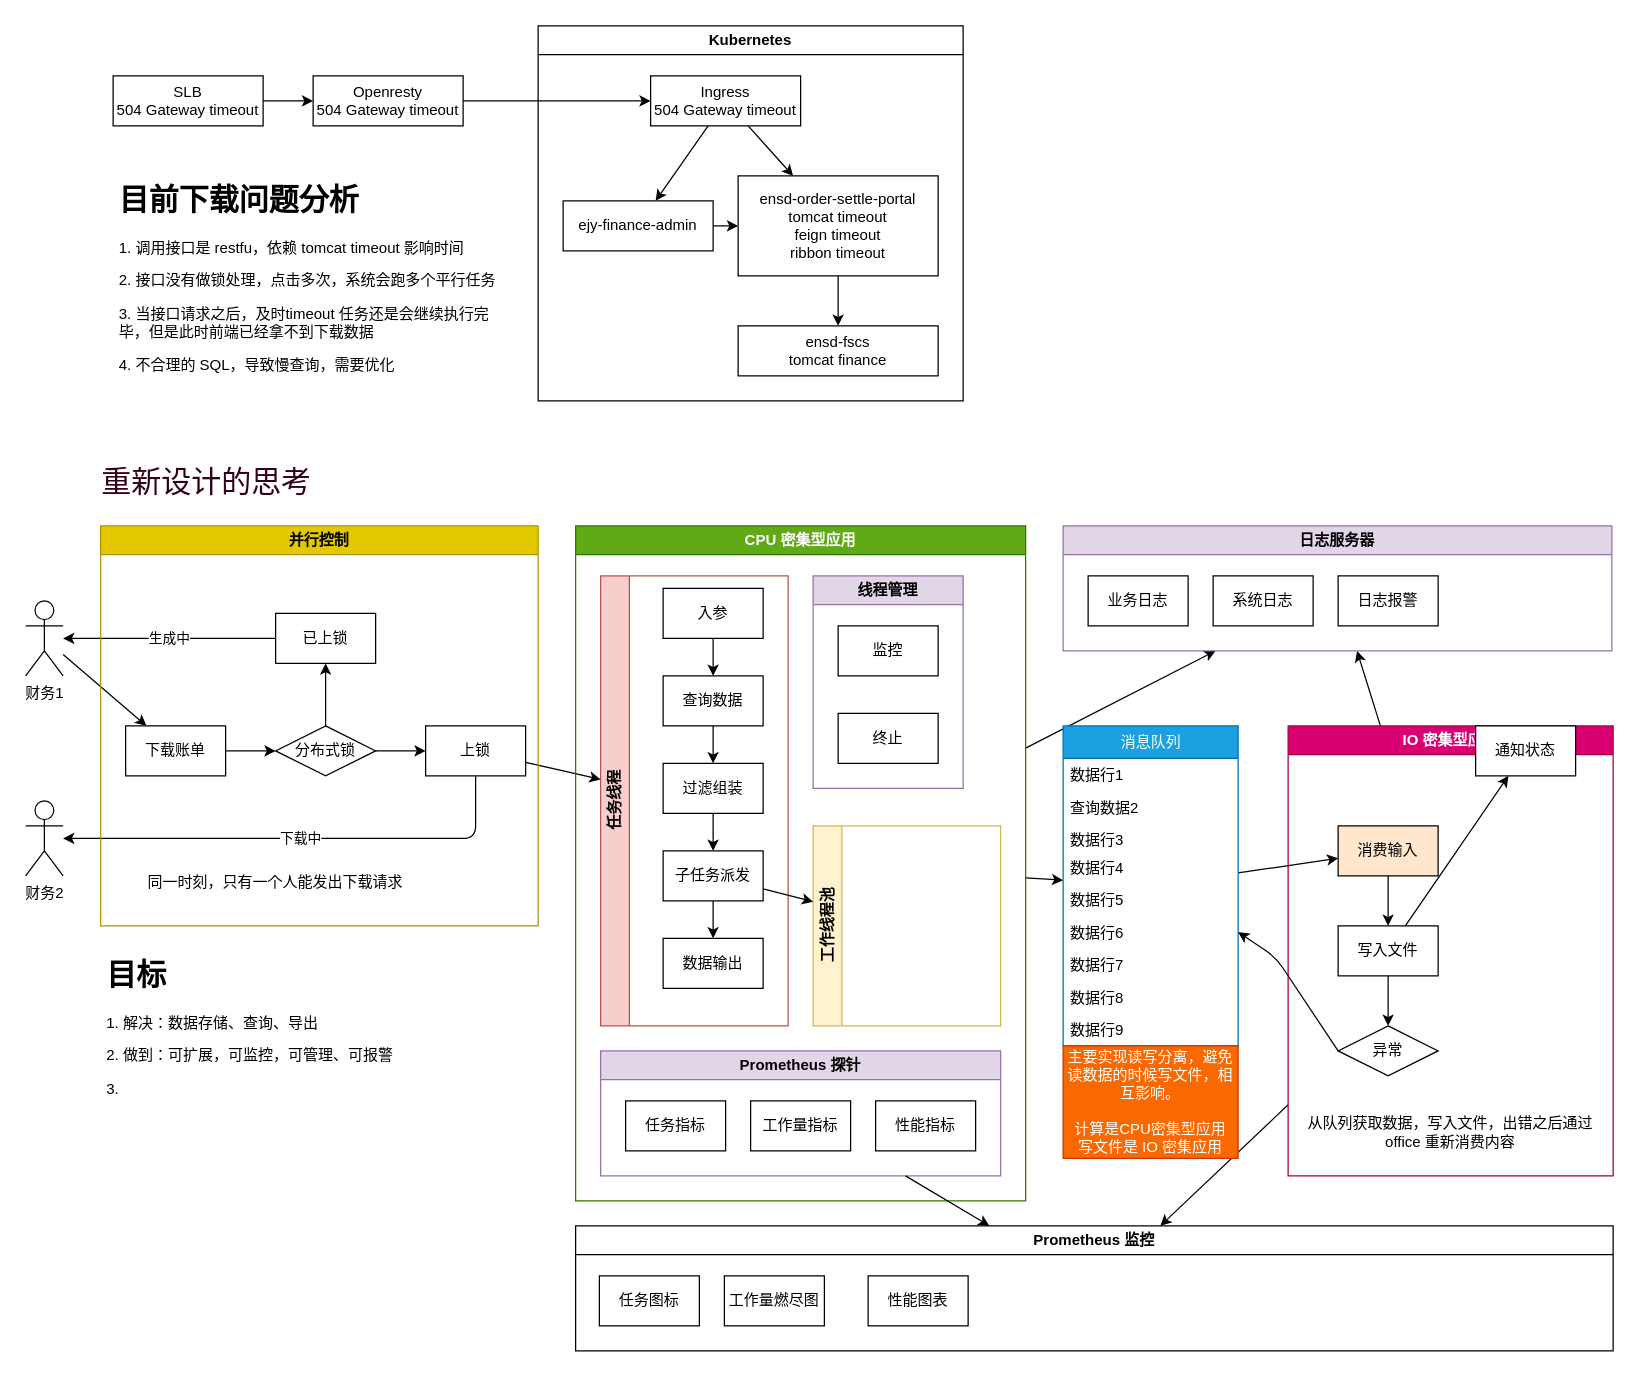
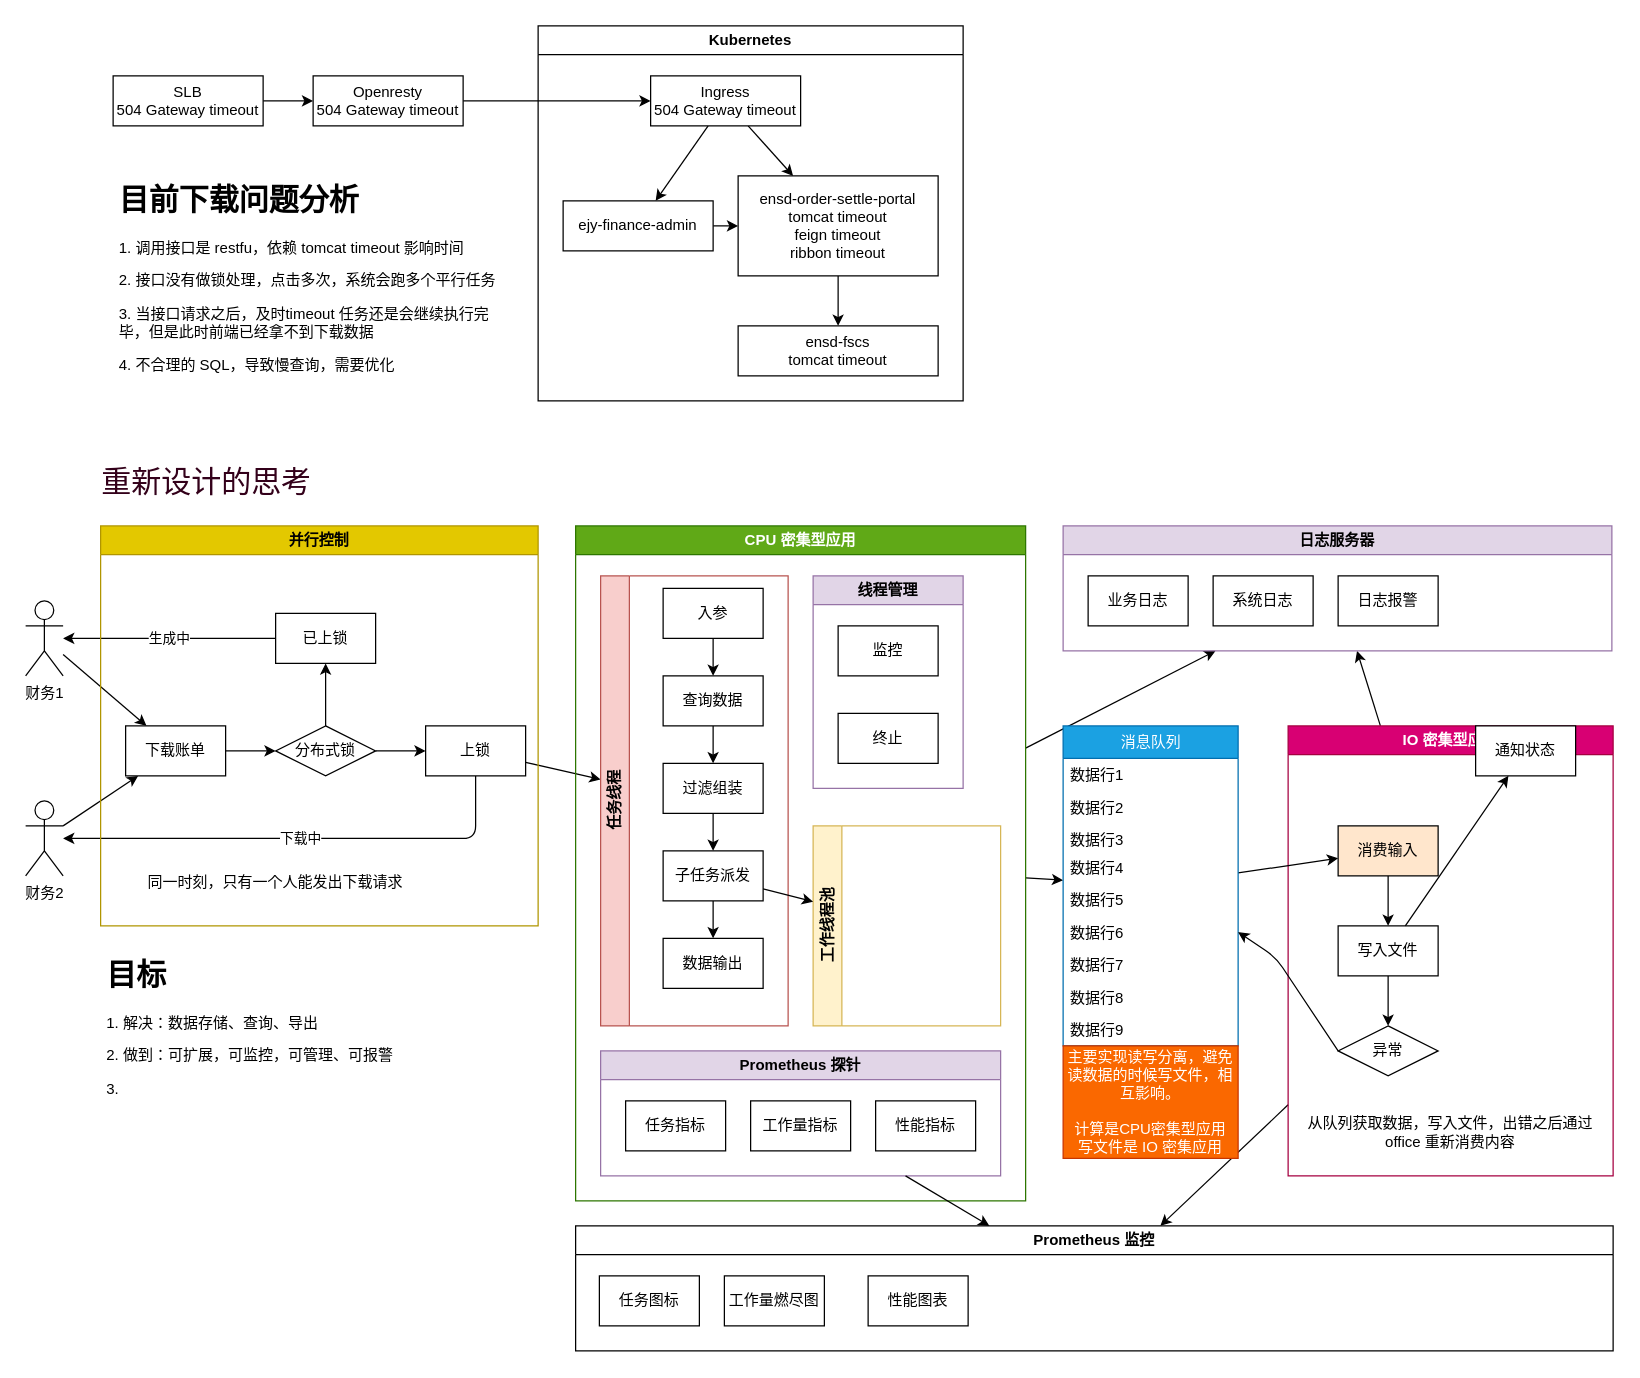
node "ensd-fscs tomcat finance": label "ensd-fscs tomcat finance" -> "ensd-fscs tomcat timeout"
edge "财务2" -> "下载账单": added
node "查询数据2": label "查询数据2" -> "数据行2"
